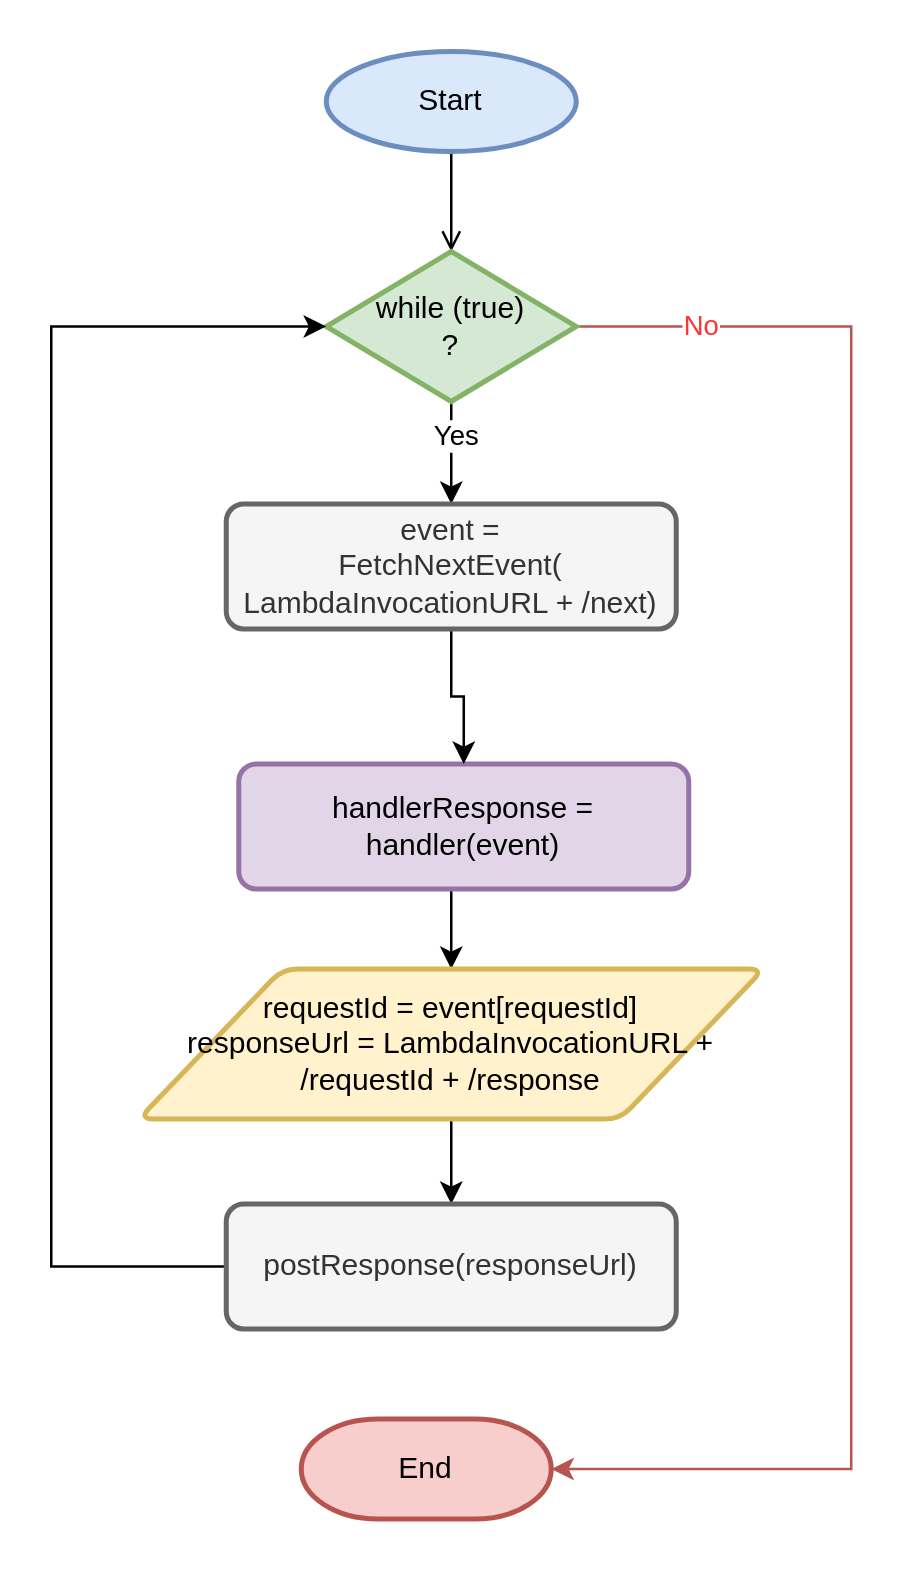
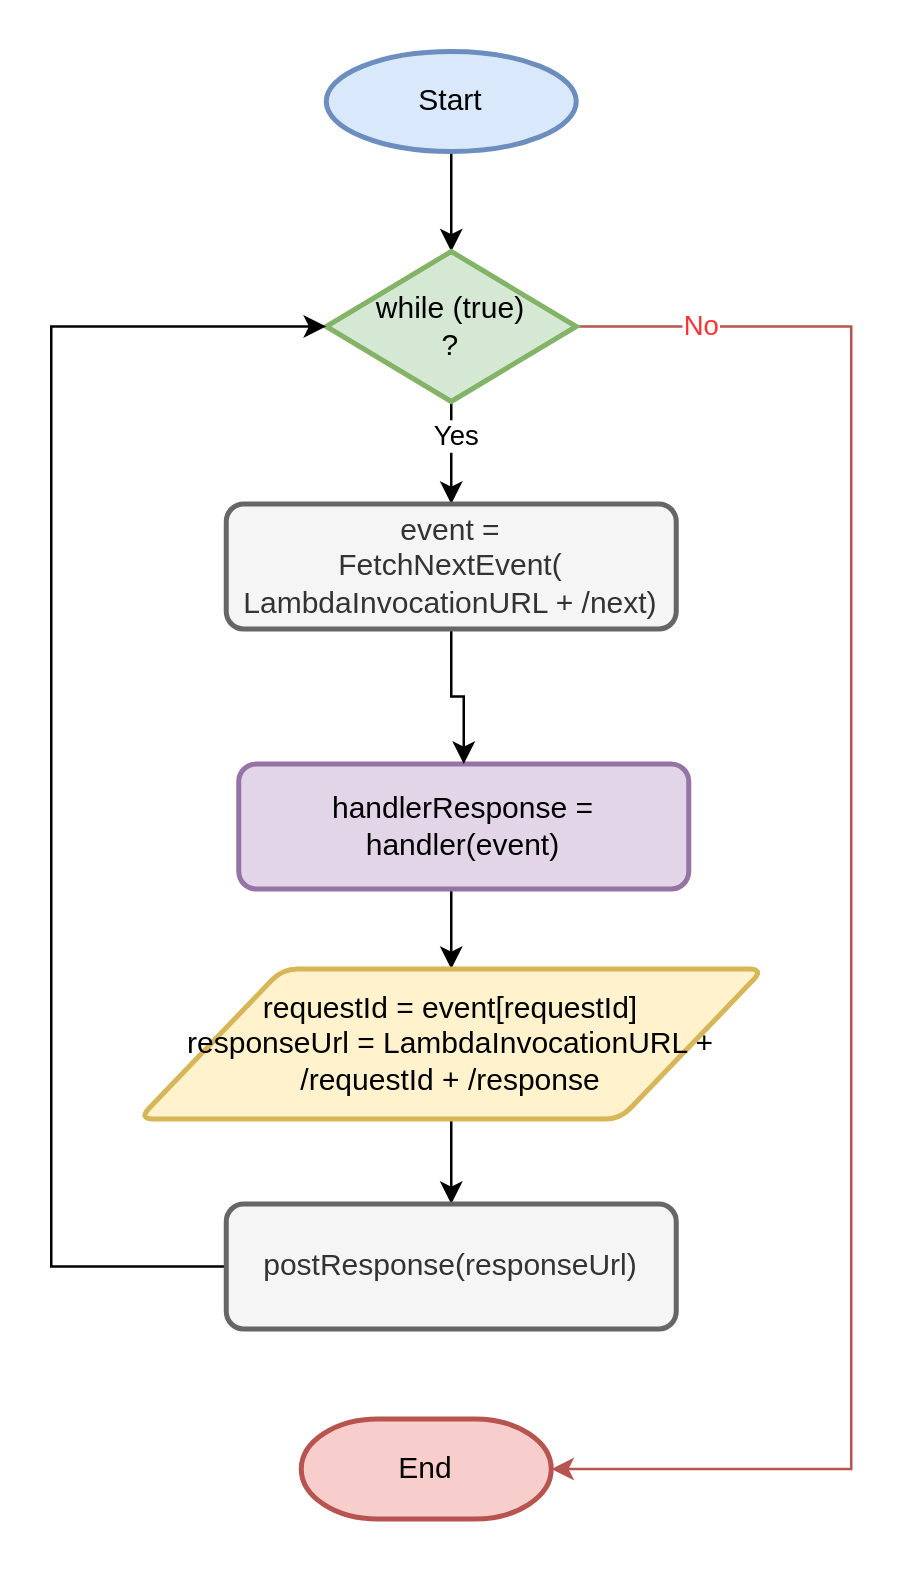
edge "Start" -> "while (true) ?": arrowhead open -> classic
